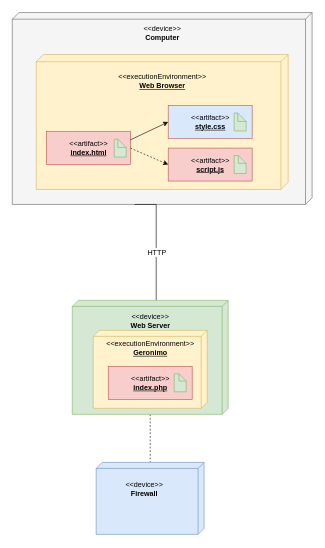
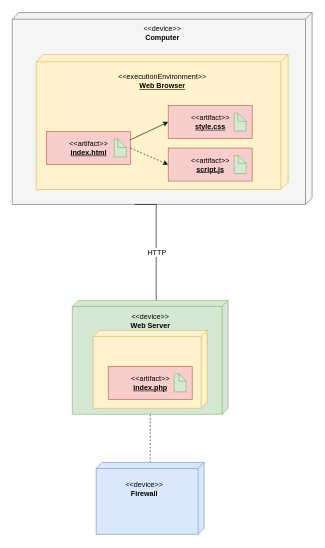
node "<<artifact>> style.css": fillcolor #dae8fc -> #f8cecc
node "<<executionEnvironment>> Geronimo": removed
